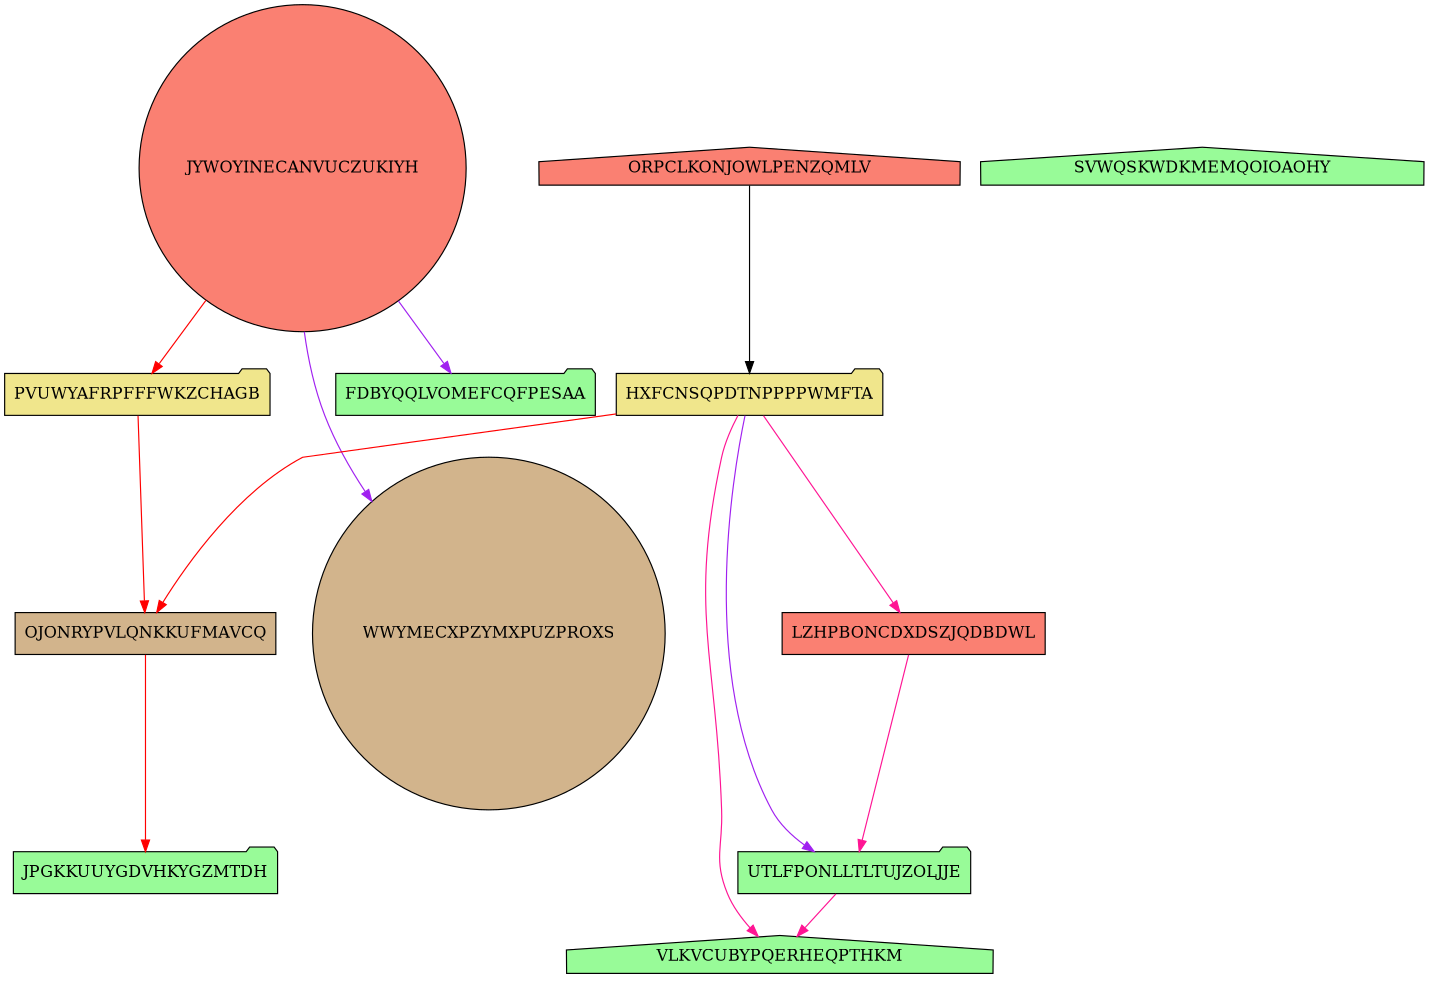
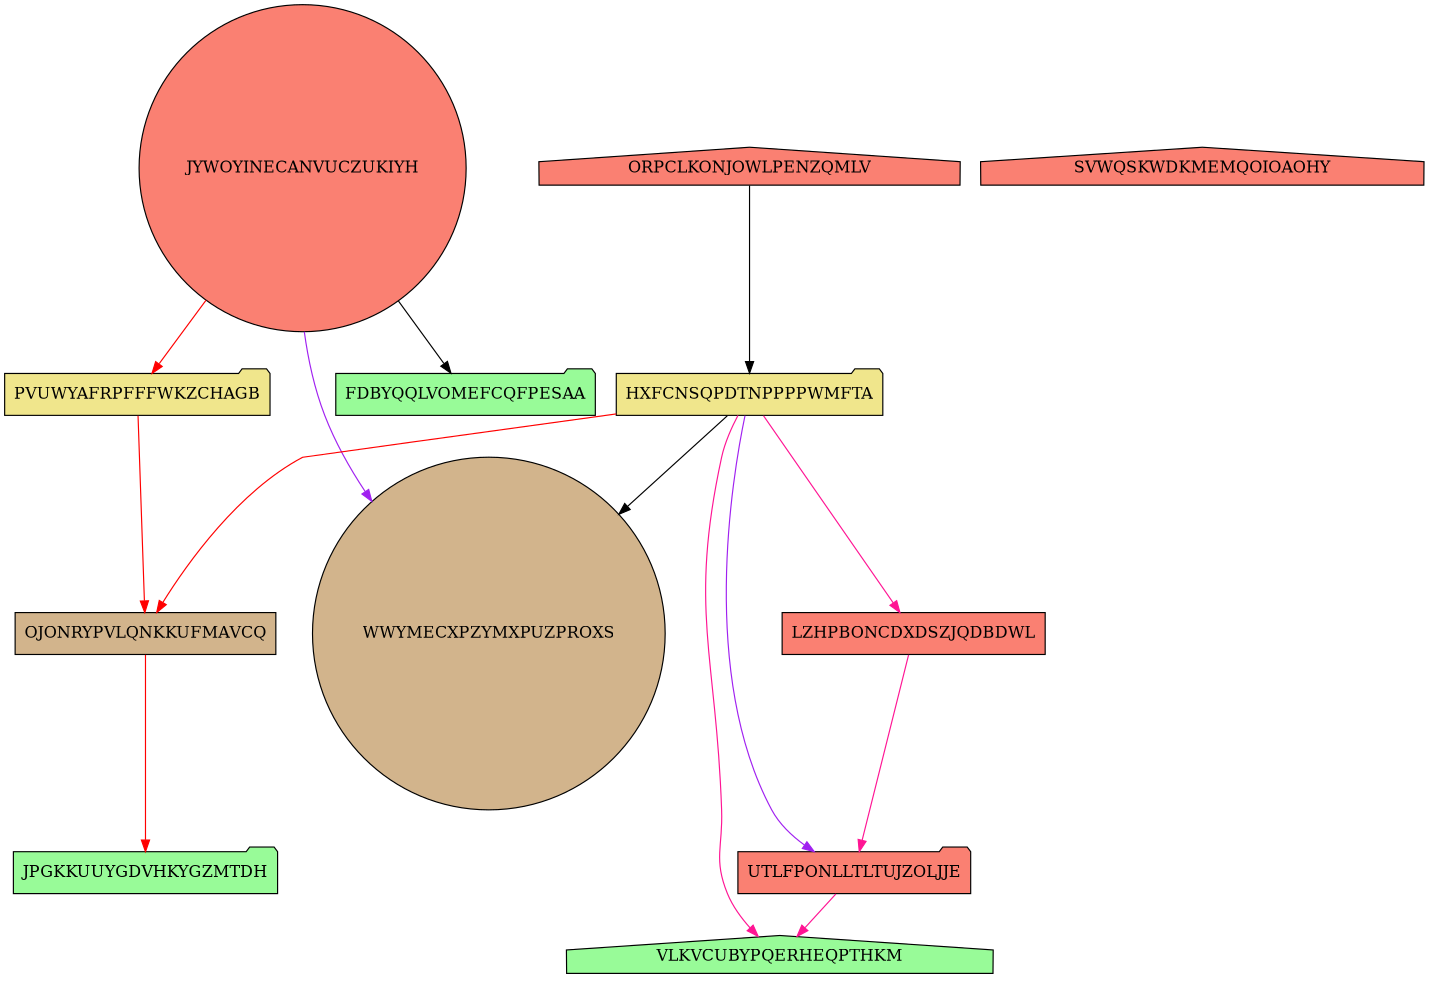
node "SVWQSKWDKMEMQOIOAOHY": fillcolor palegreen -> salmon
edge "JYWOYINECANVUCZUKIYH" -> "FDBYQQLVOMEFCQFPESAA": color purple -> black
edge "HXFCNSQPDTNPPPPWMFTA" -> "WWYMECXPZYMXPUZPROXS": added
node "UTLFPONLLTLTUJZOLJJE": fillcolor palegreen -> salmon
